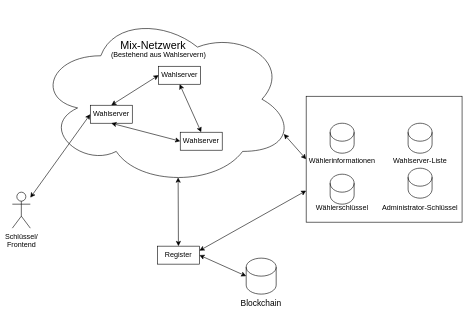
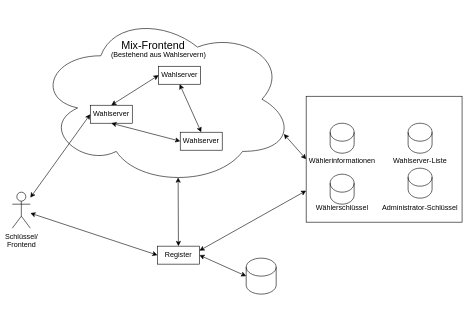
node "Mix-Netzwerk": label "Mix-Netzwerk" -> "Mix-Frontend"
edge "Schlüssel/ Frontend" -- "Register": added
node "Blockchain": removed
